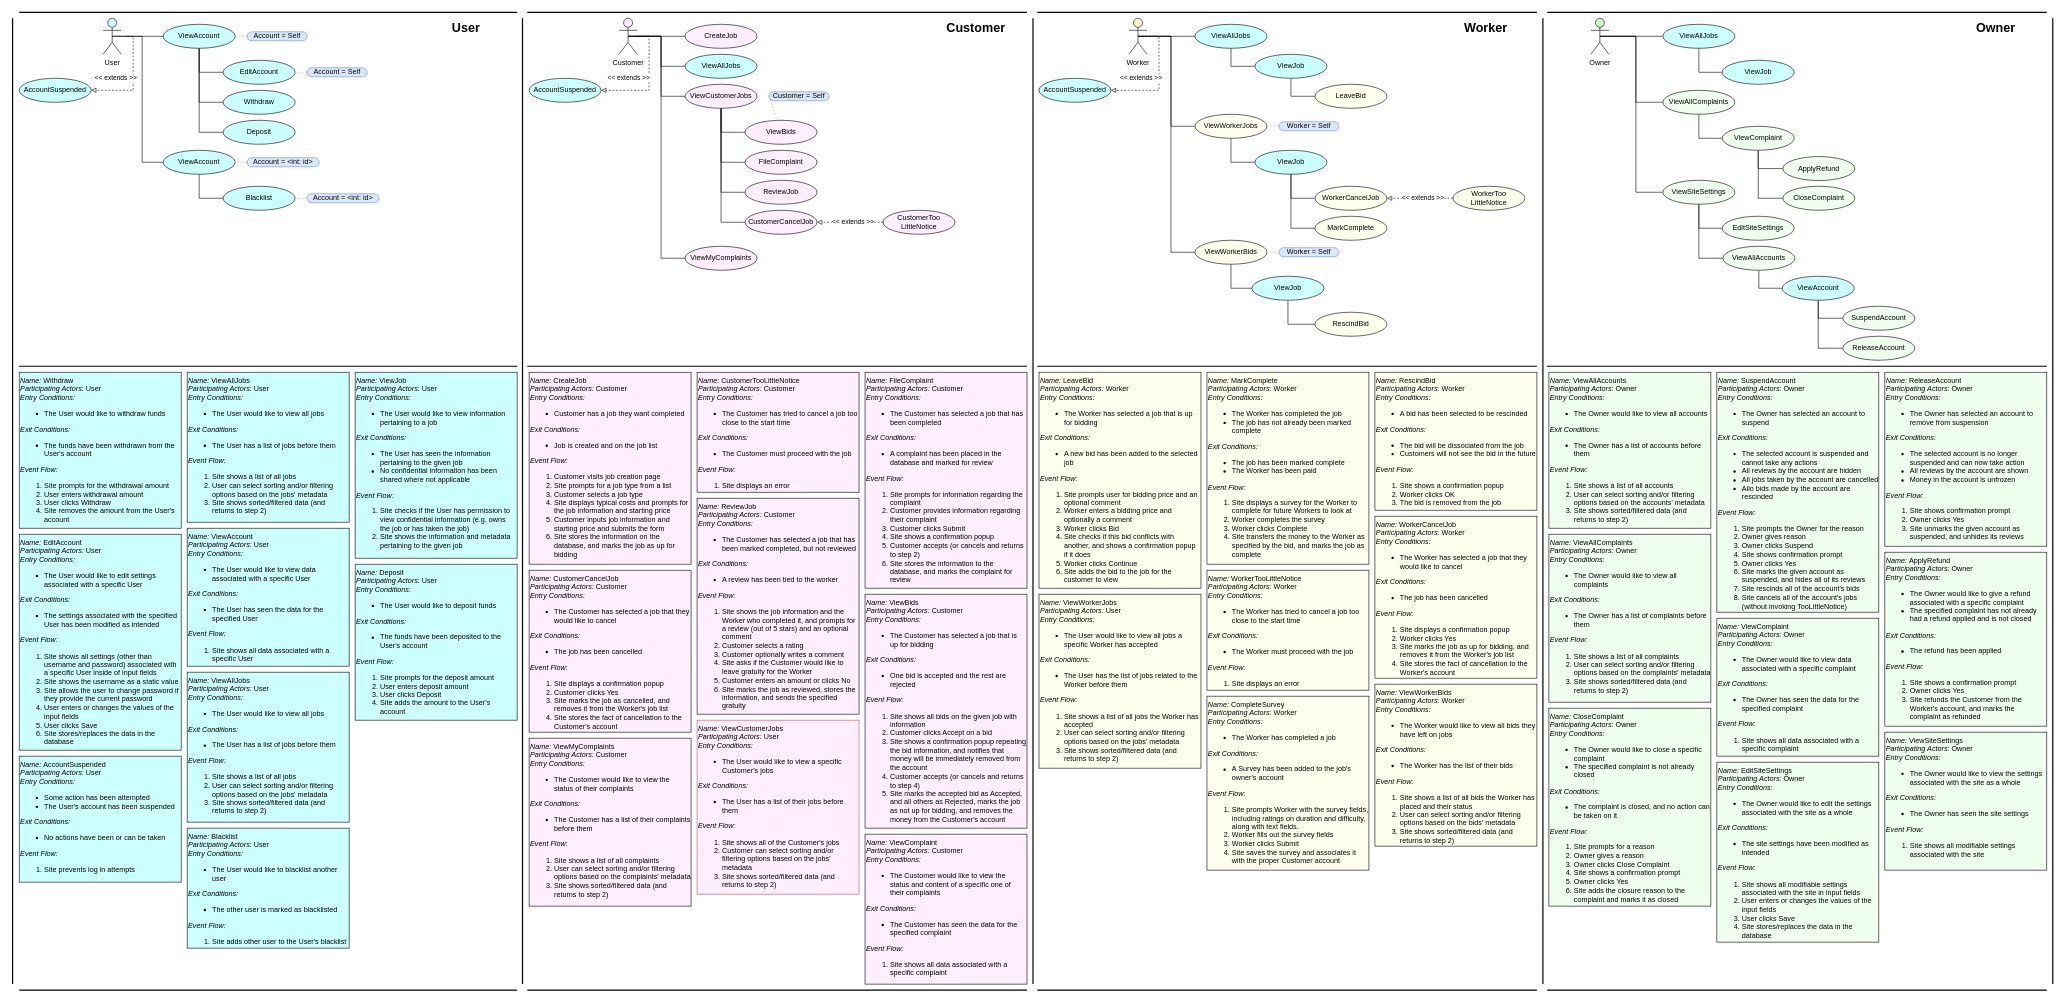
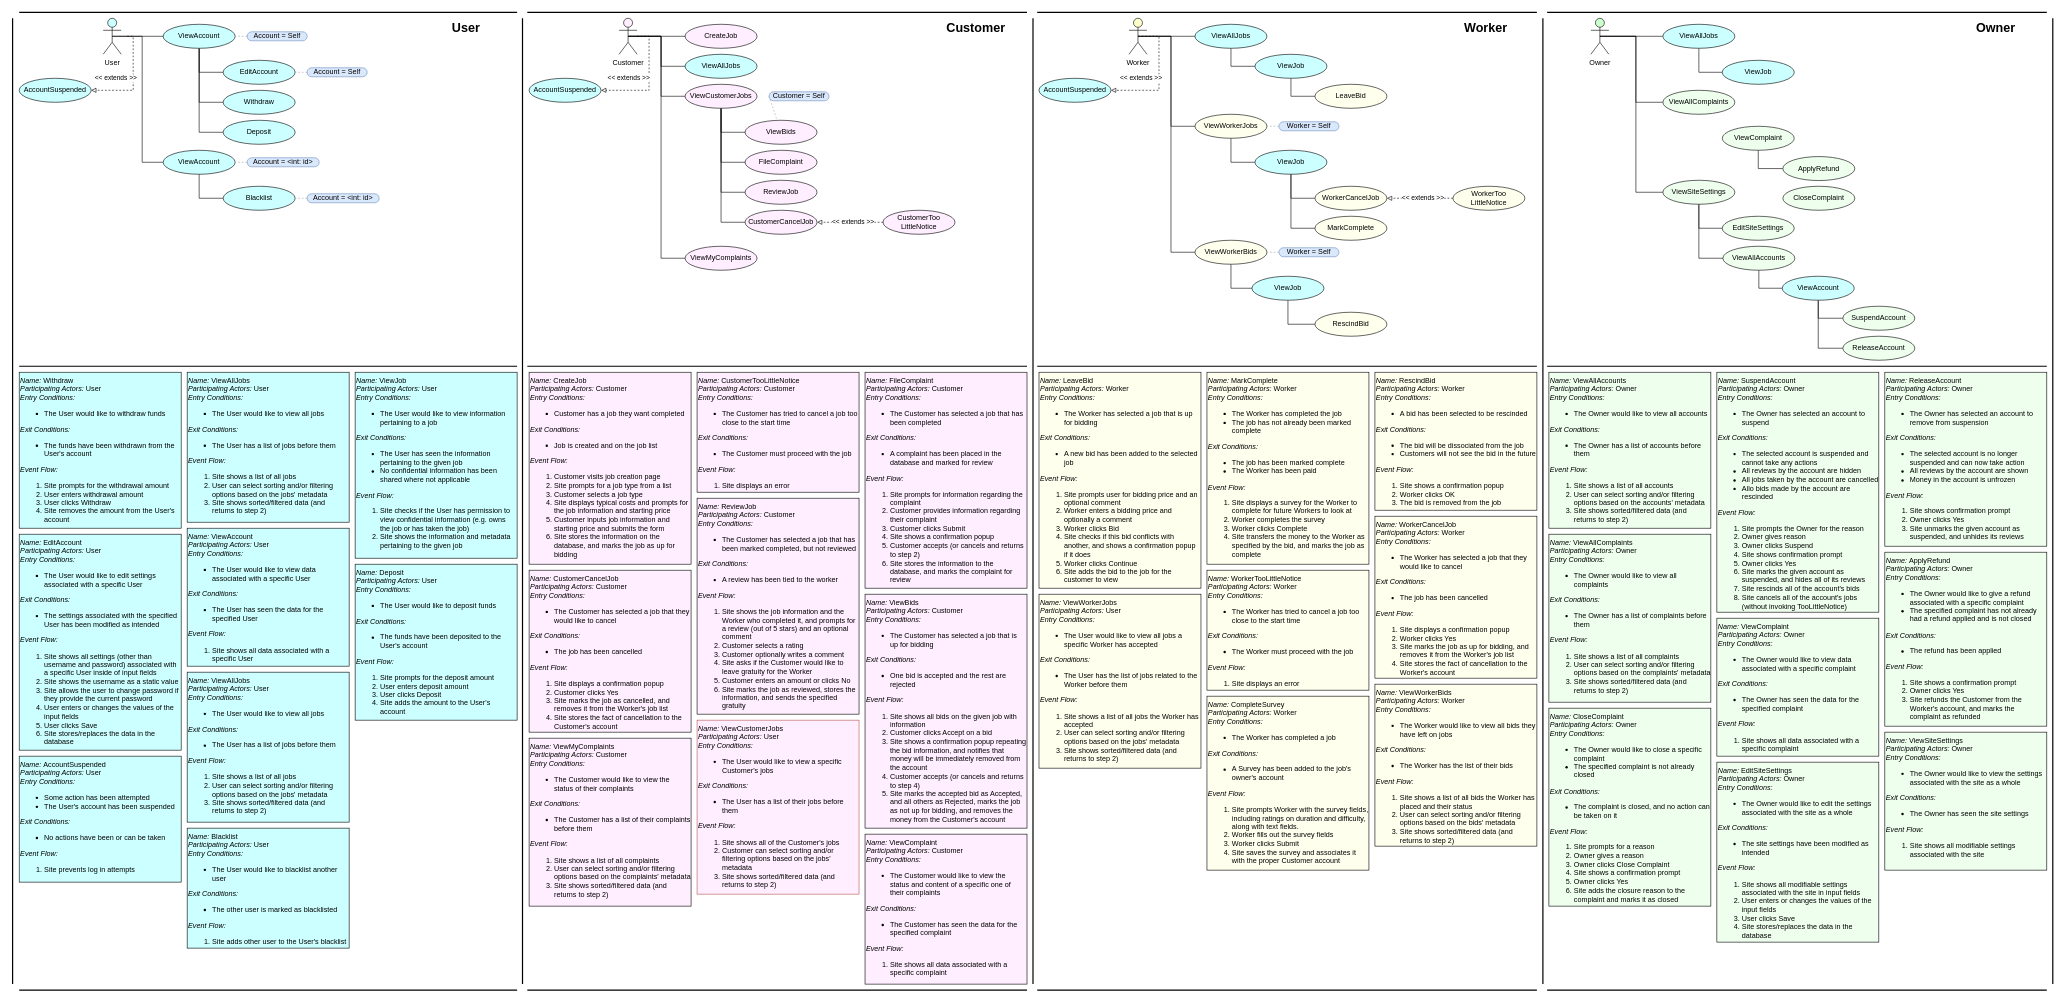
edge "ViewAllComplaints" -- "ViewComplaint": removed
edge "ViewComplaint" -- "CloseComplaint": removed
